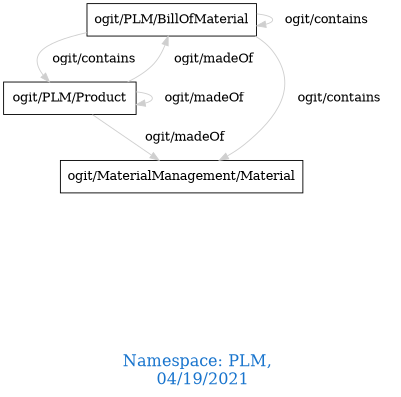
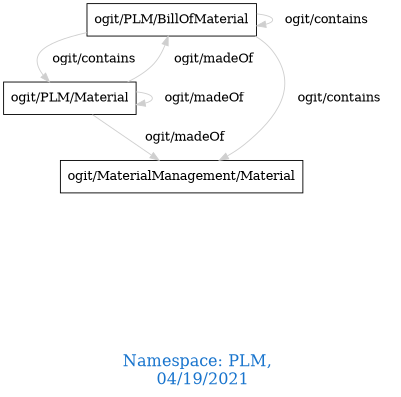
node "ogit/PLM/Product": label "ogit/PLM/Product" -> "ogit/PLM/Material"
